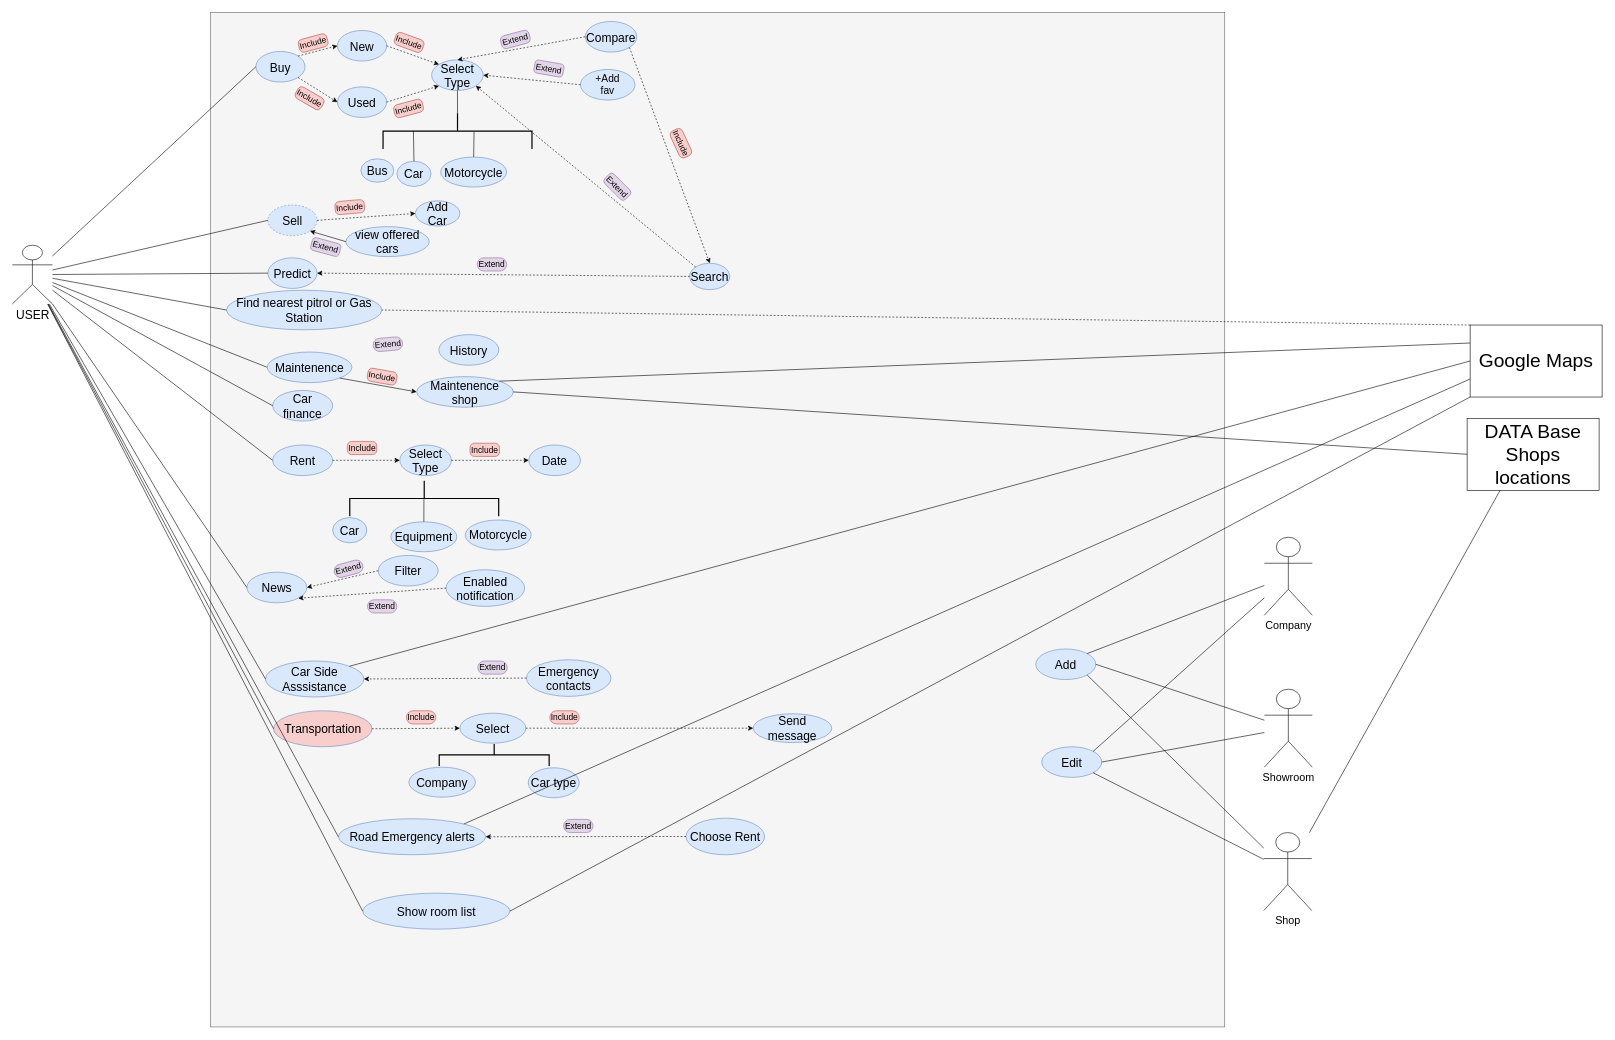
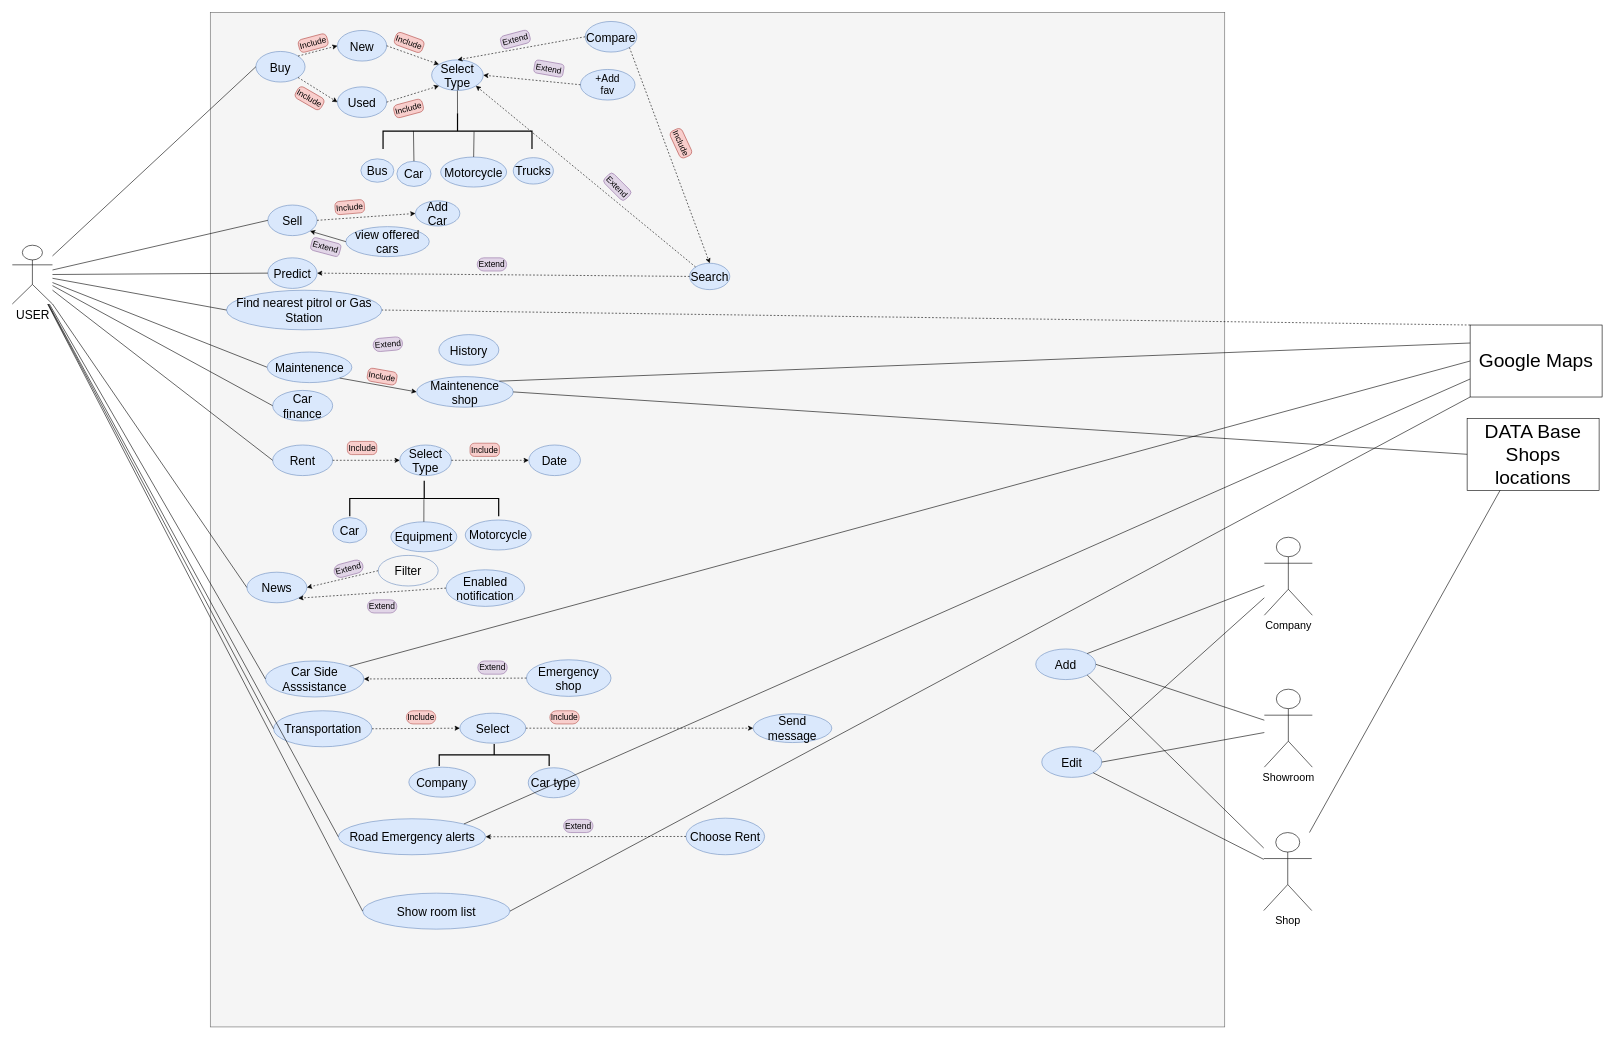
node "Trucks": added
node "Sell": style dashed -> solid
node "Filter": fillcolor #dae8fc -> #f5f5f5
node "Emergency contacts": label "Emergency contacts" -> "Emergency shop"
node "Transportation": fillcolor #f8cecc -> #dae8fc
